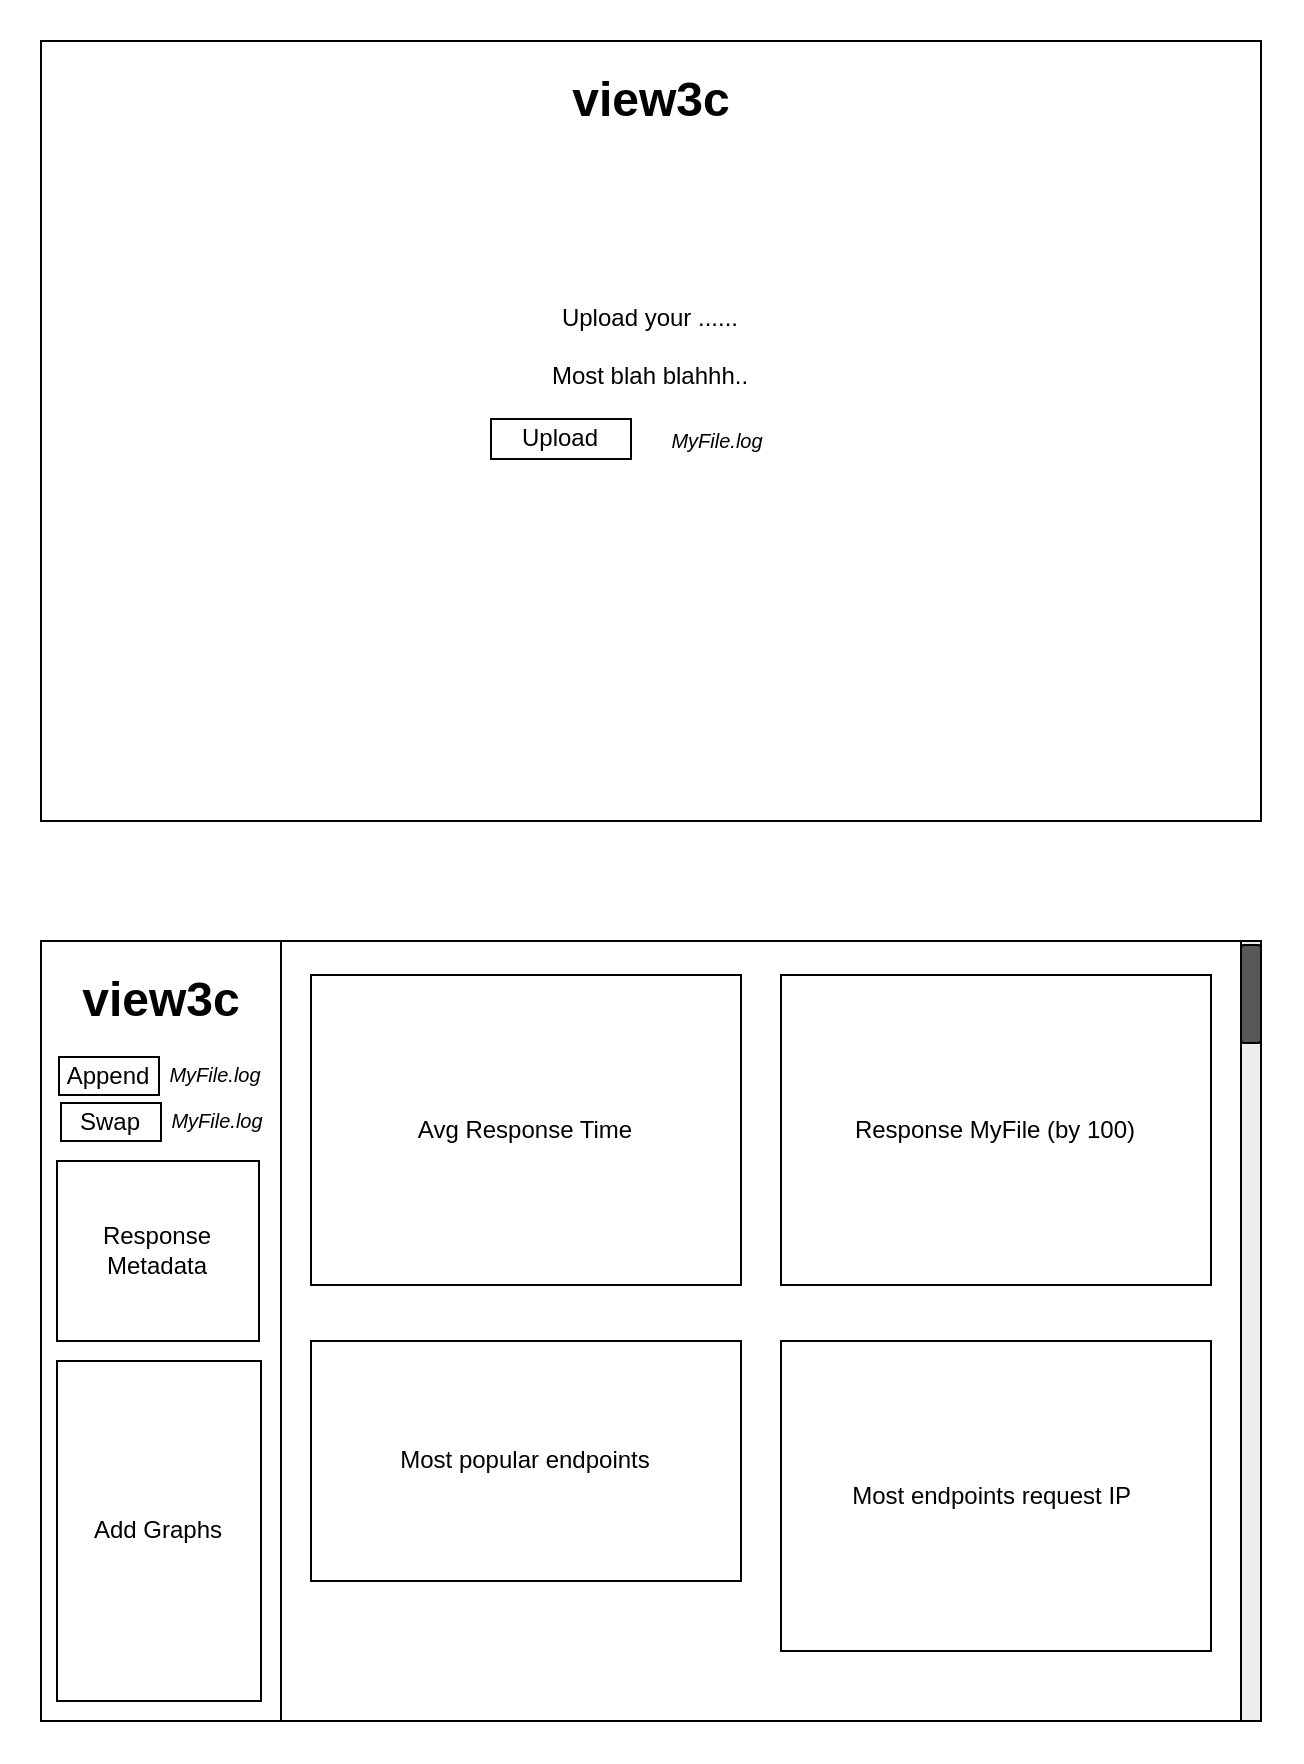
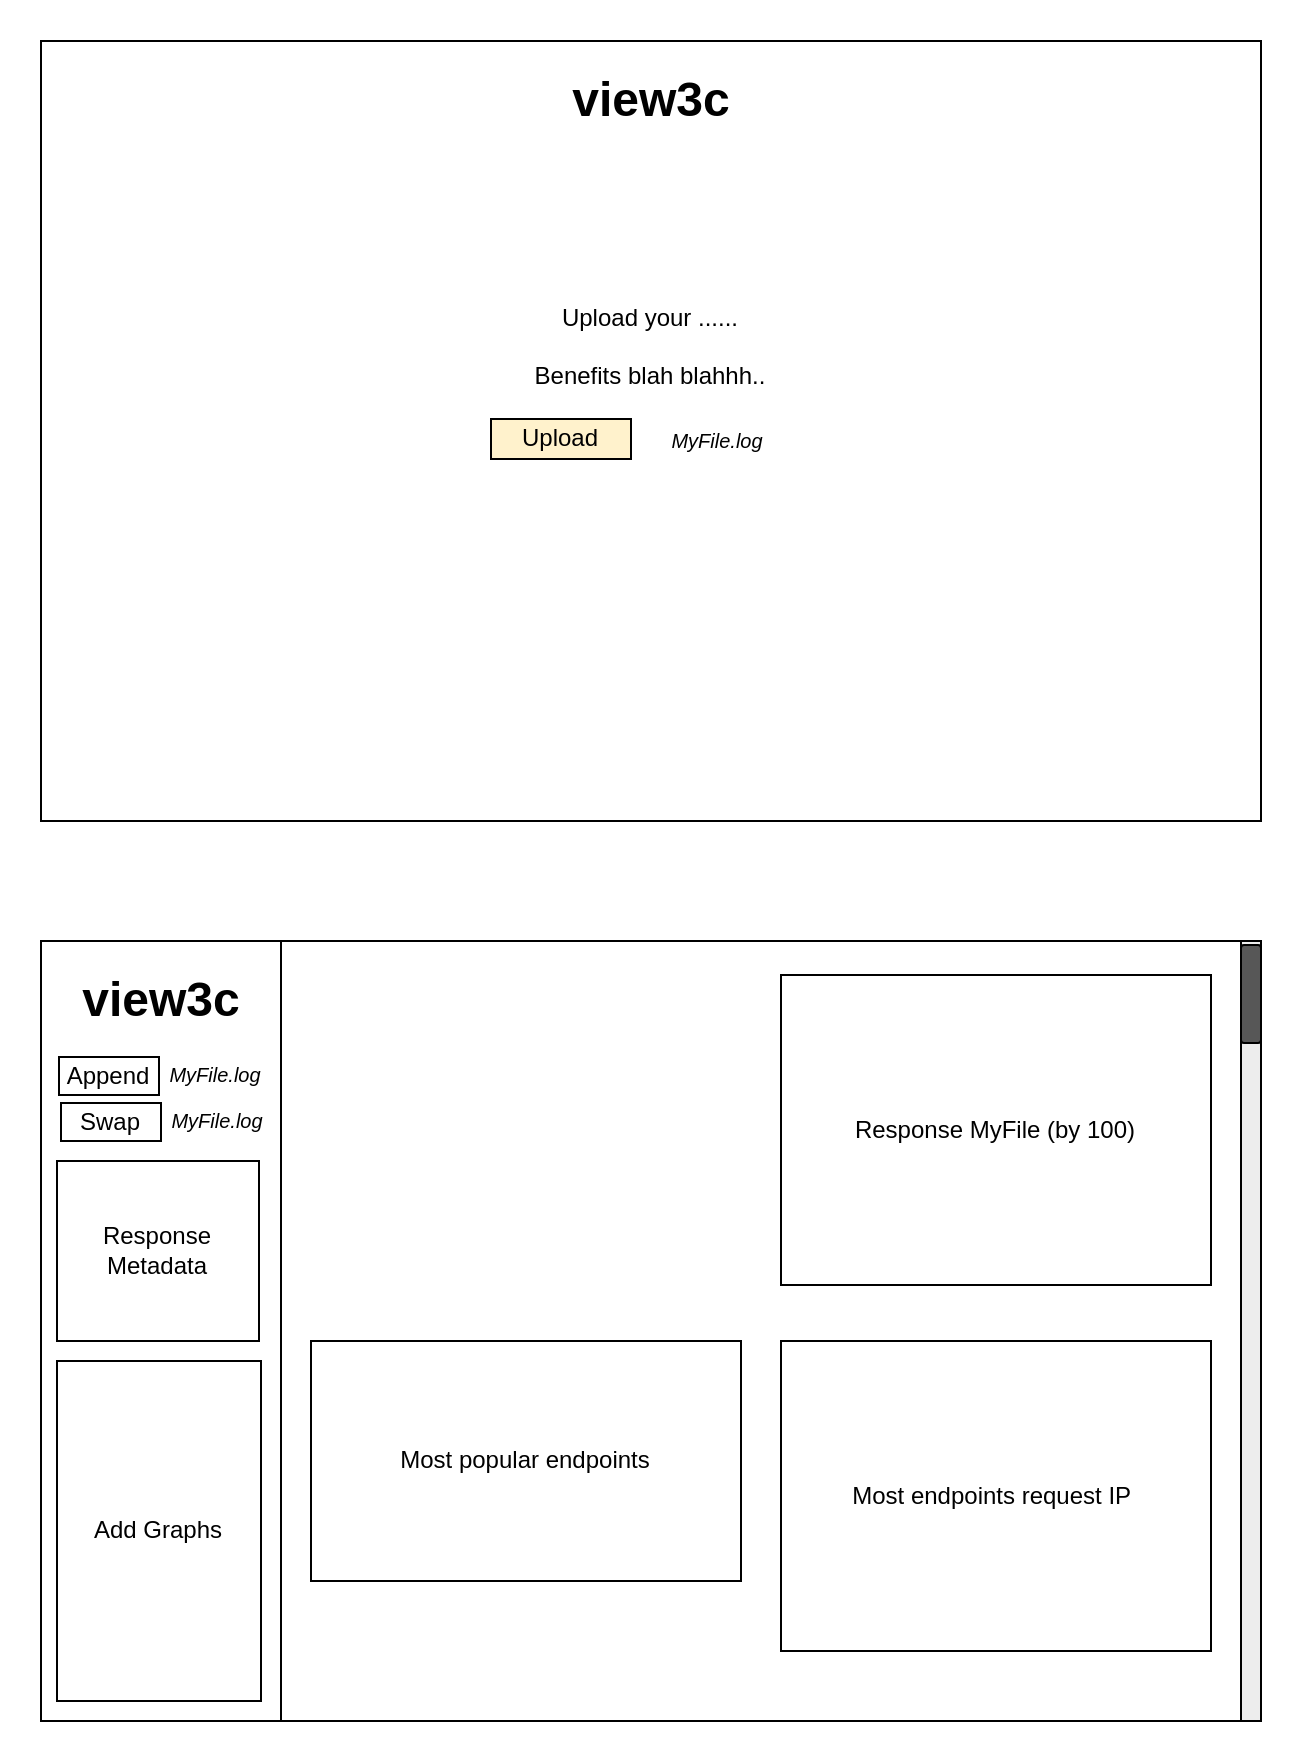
node "Upload your ...... Most blah blahhh..": label "Upload your ...... Most blah blahhh.." -> "Upload your ...... Benefits blah blahhh.."
node "Upload": fillcolor #ffffff -> #fff2cc
node "Avg Response Time": removed
